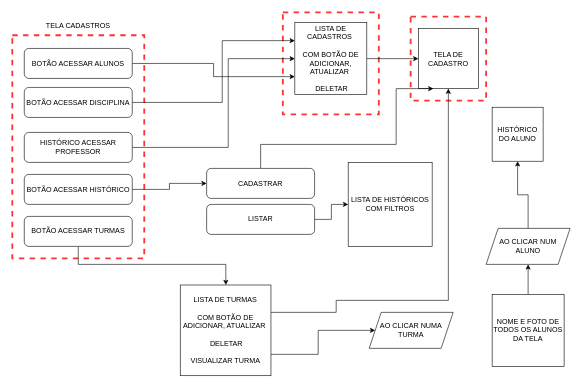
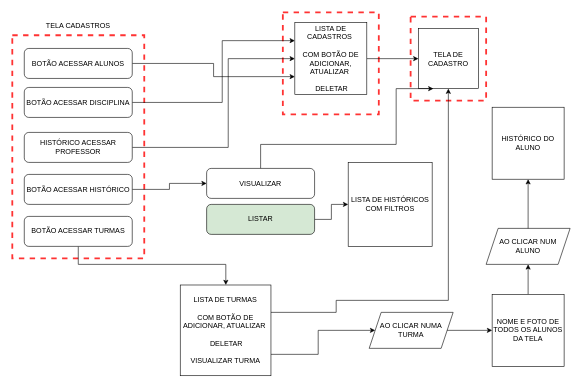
node "HISTÓRICO DO ALUNO": size 51x54 -> 72x72
node "CADASTRAR": label "CADASTRAR" -> "VISUALIZAR"
node "LISTAR": fillcolor #ffffff -> #d5e8d4
edge "AO CLICAR NUMA TURMA" -> "NOME E FOTO DE TODOS OS ALUNOS DA TELA": added
